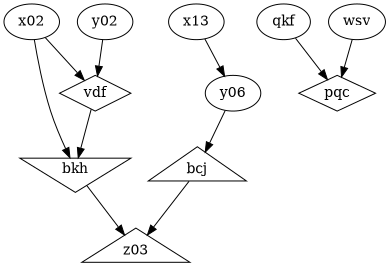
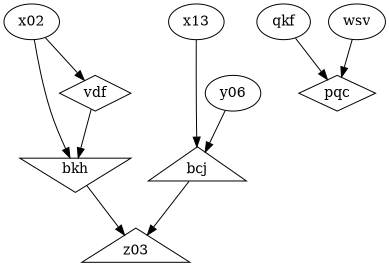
node "y02": removed
edge "x13" -> "y06": now "x13" -> "bcj"
